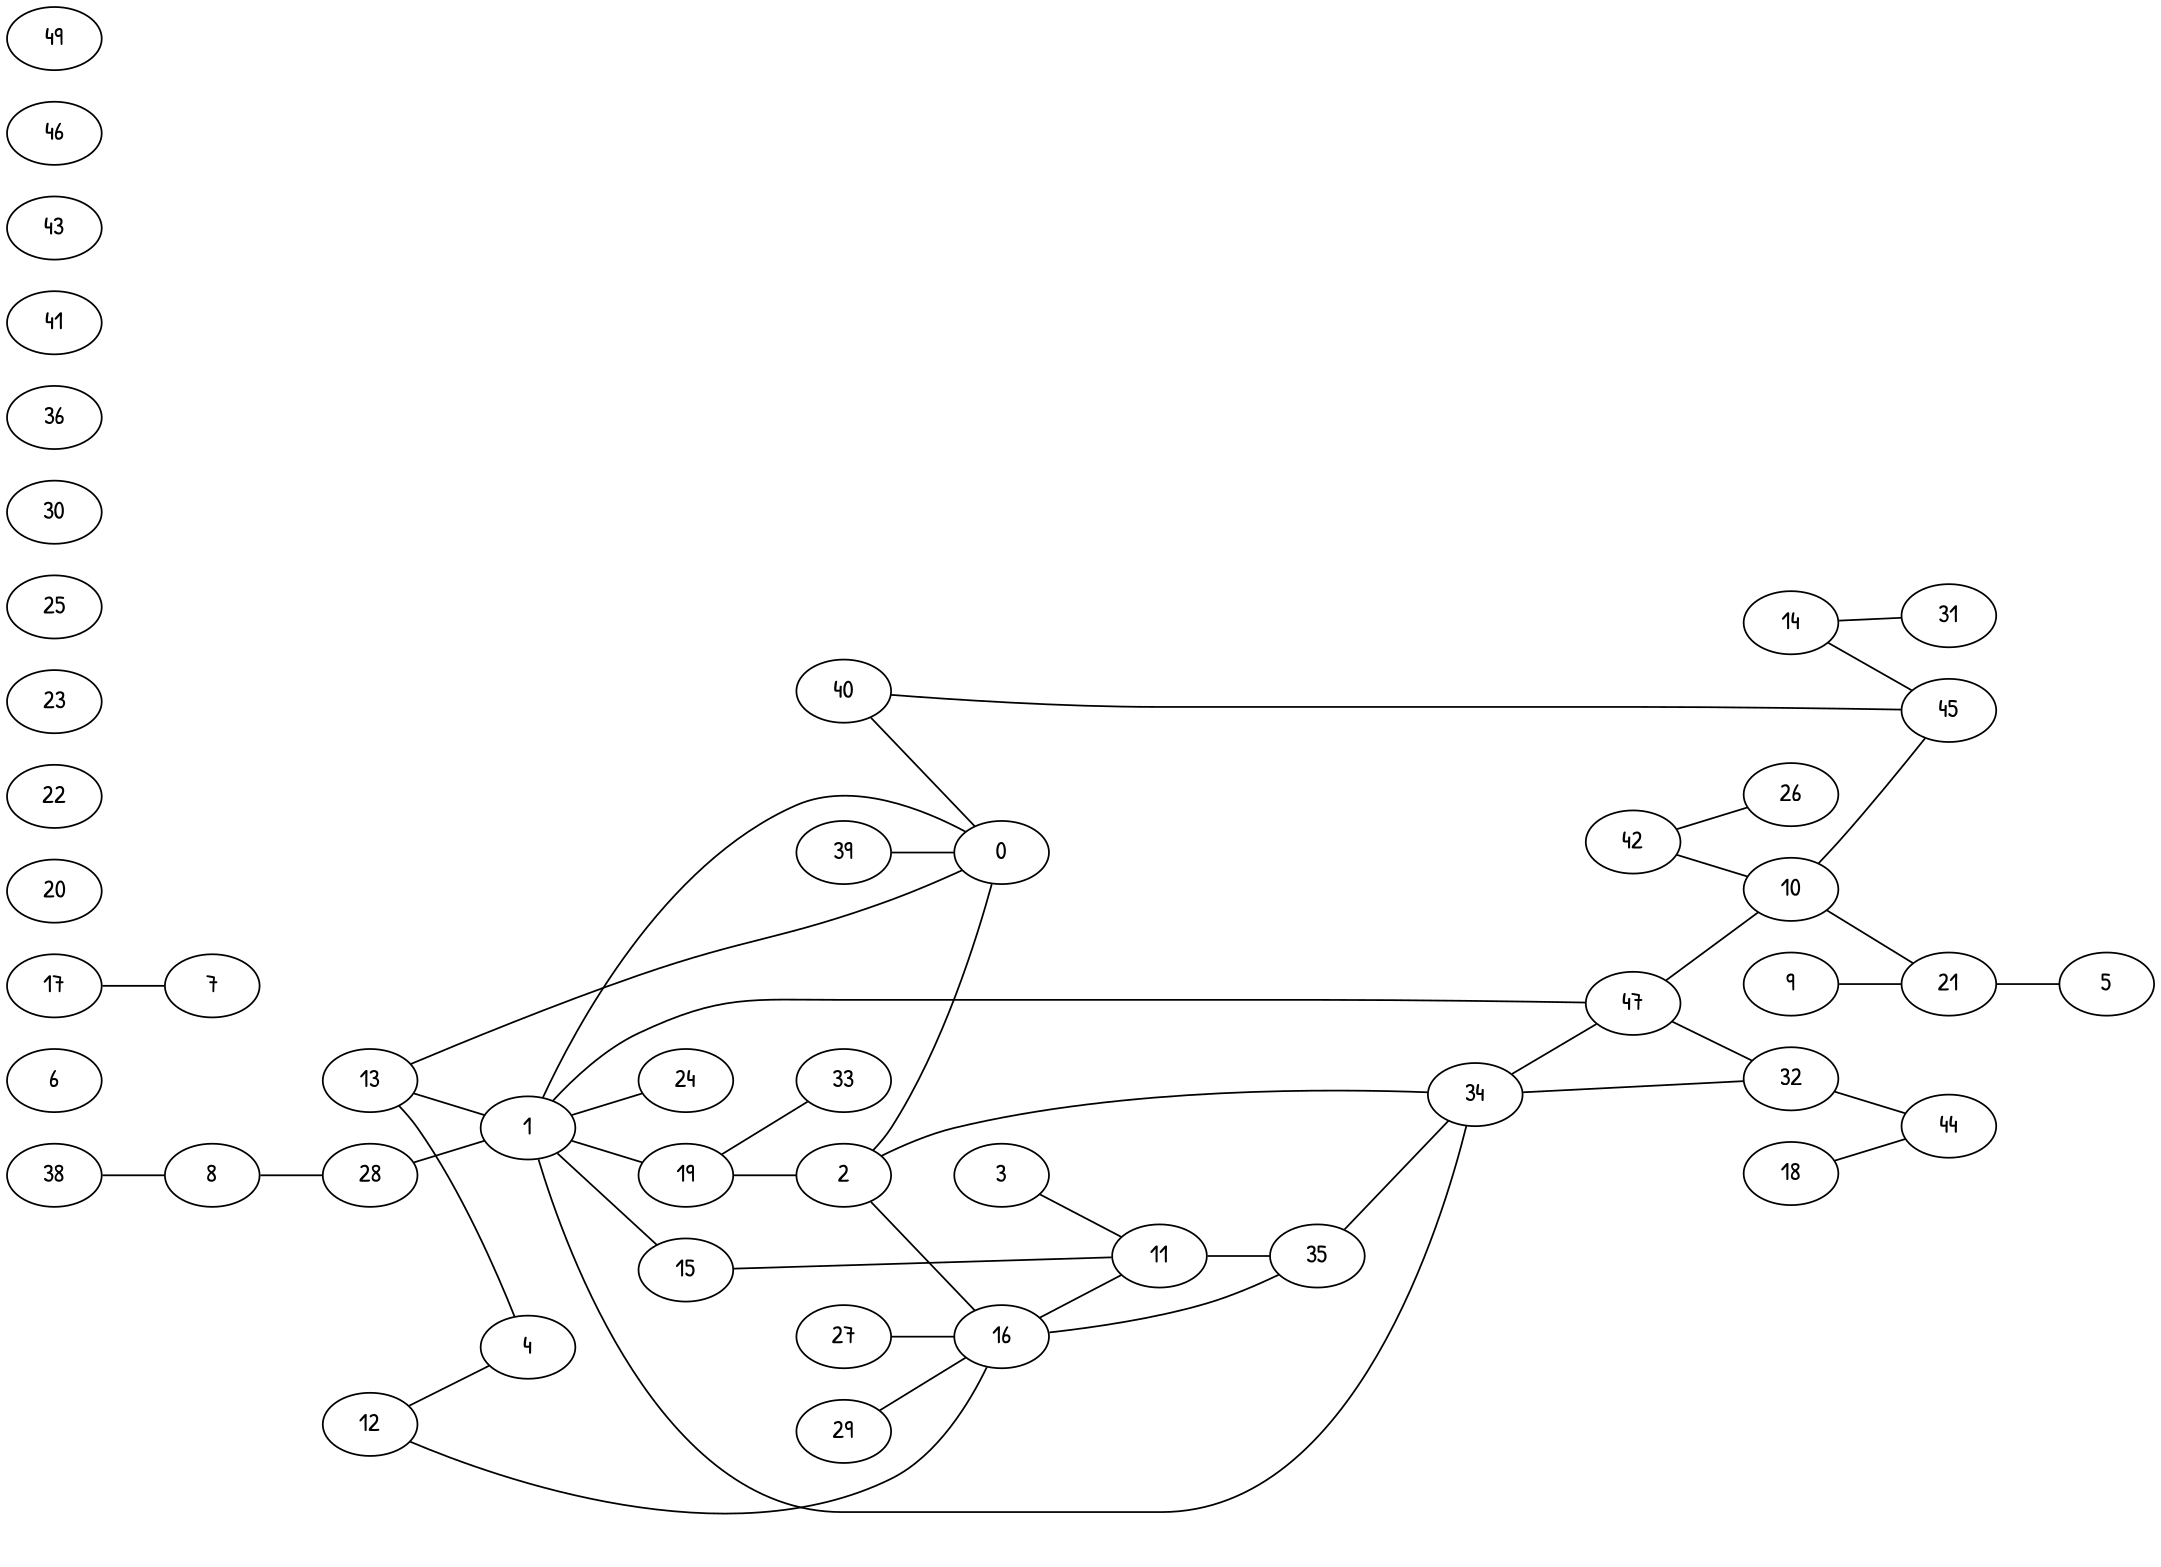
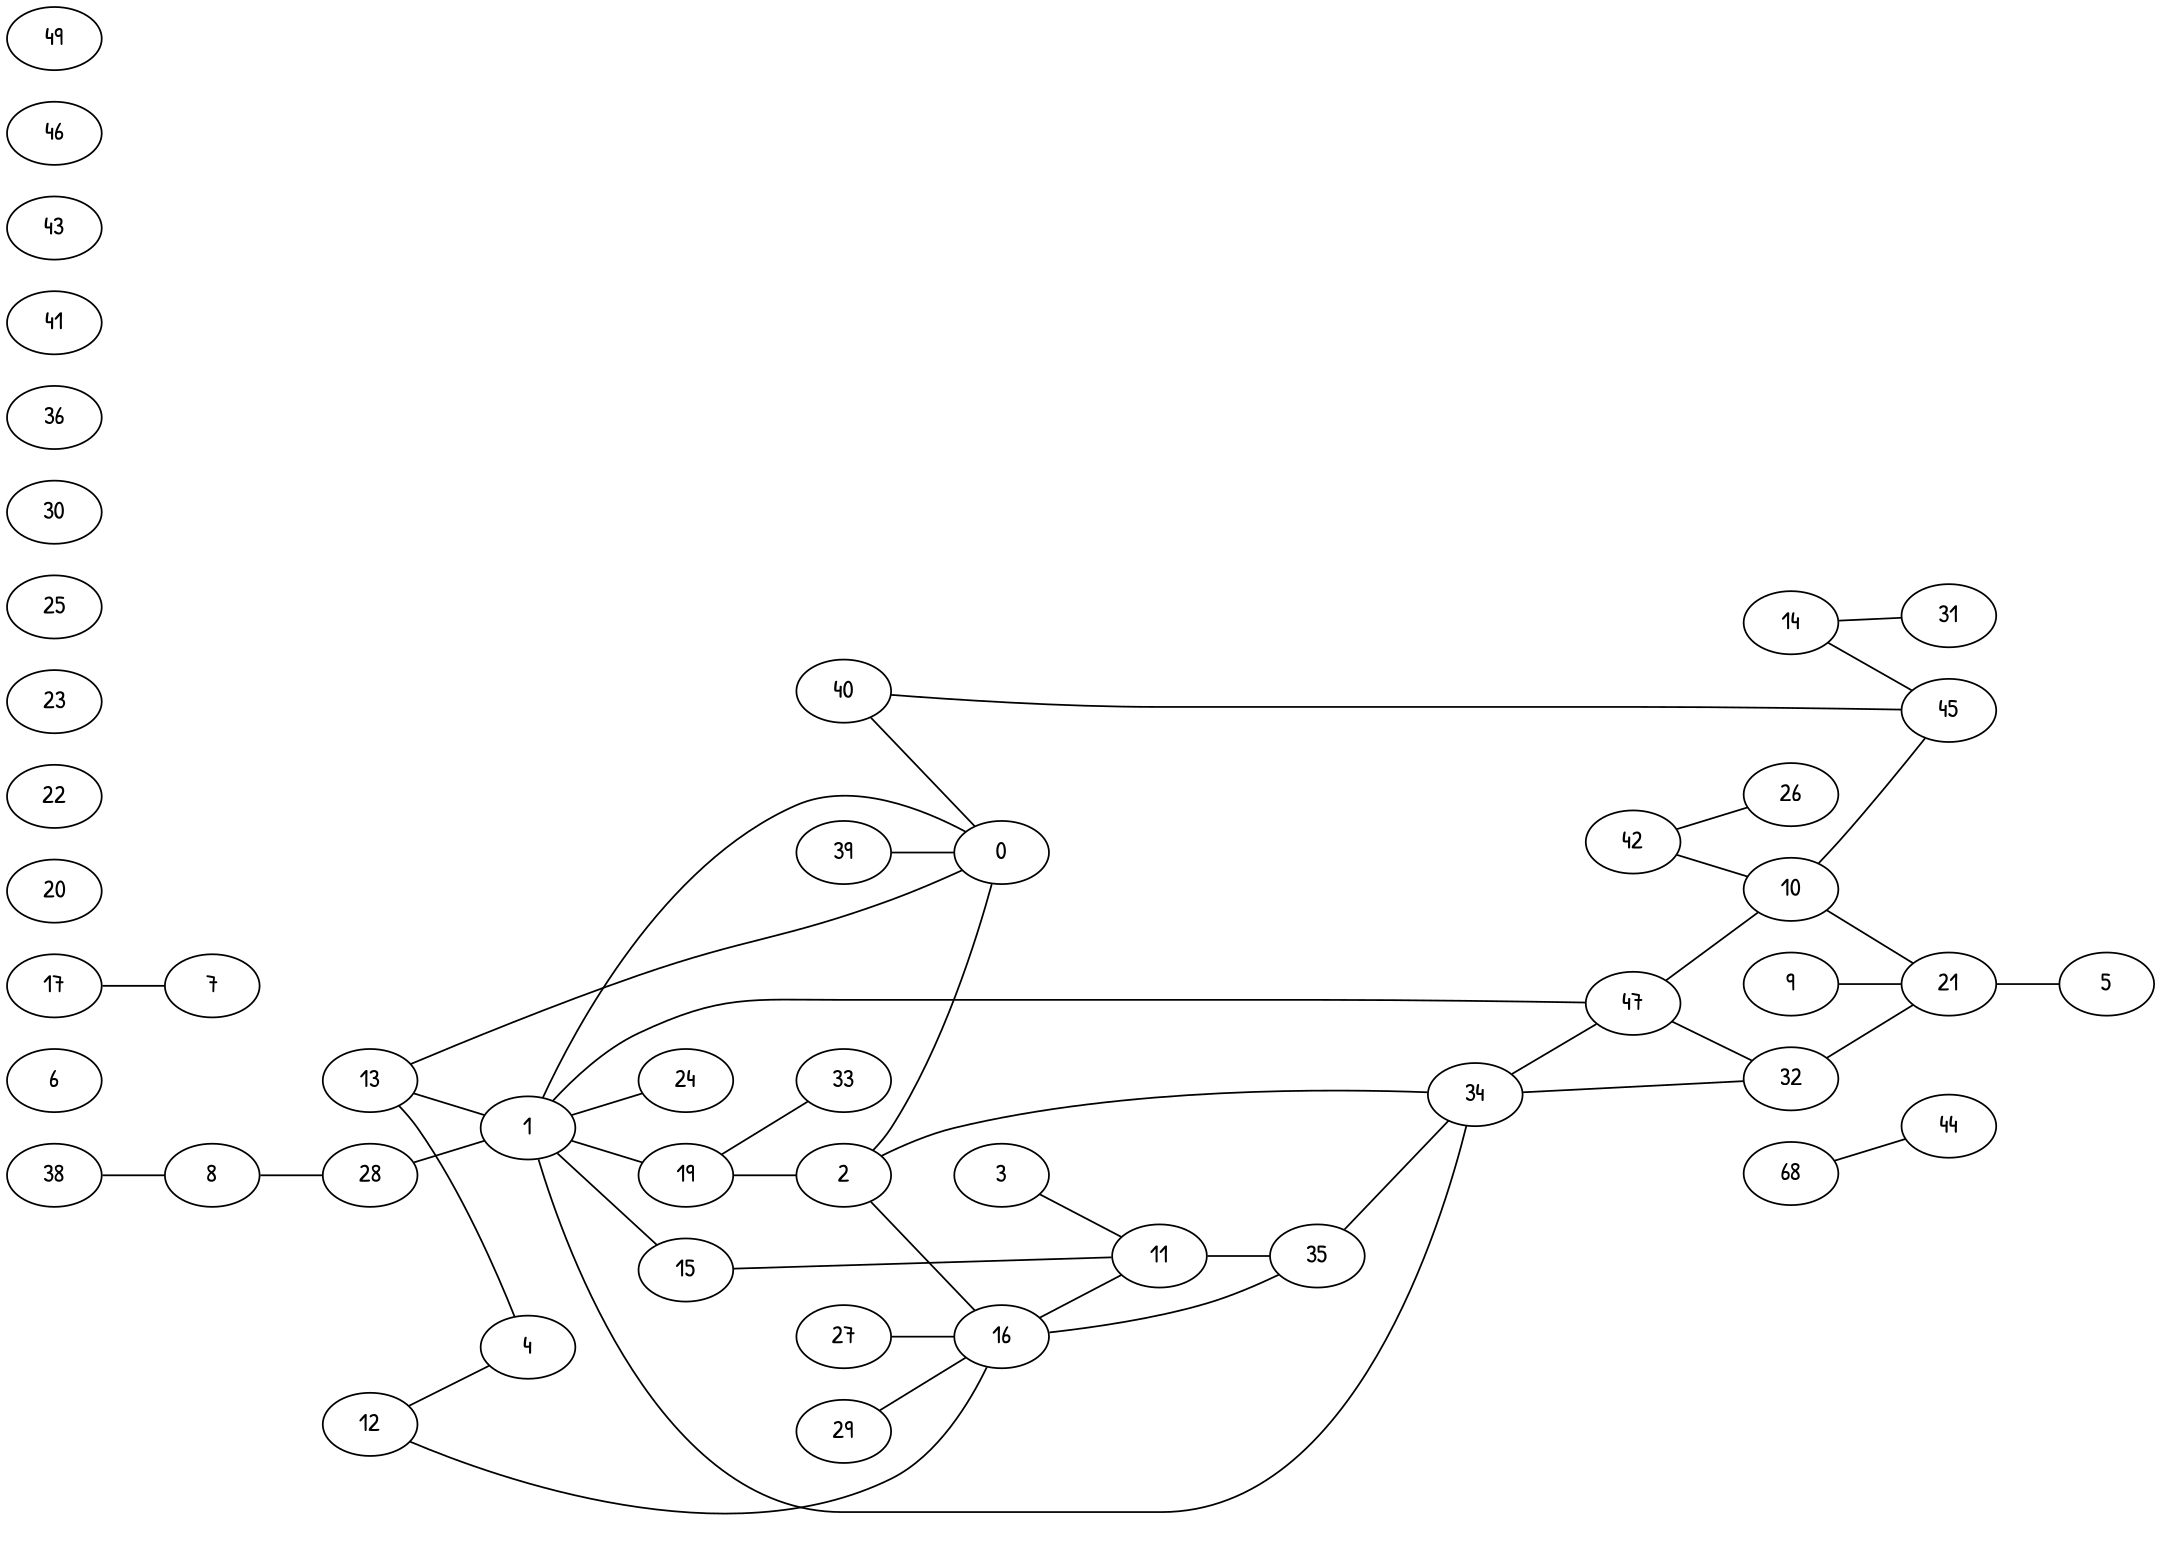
edge "32" -- "44": now "32" -- "21"
node "18": label "18" -> "68"
